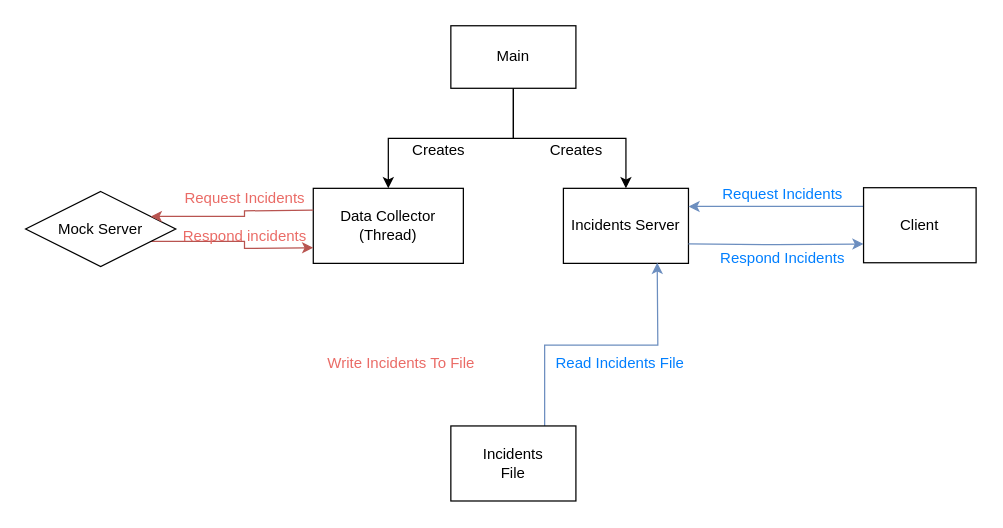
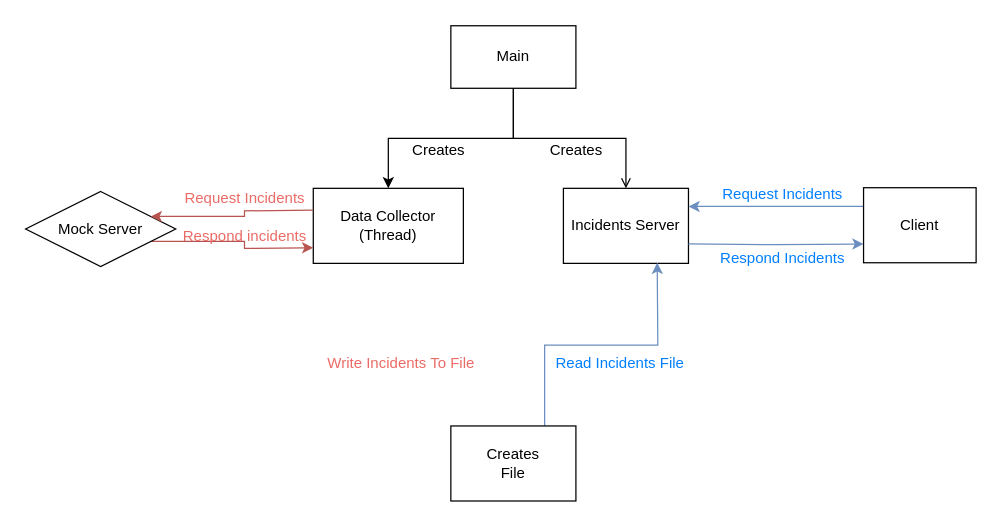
edge "Main" -> "Incidents Server": arrowhead classic -> open
node "Incidents File": label "Incidents File" -> "Creates File"
